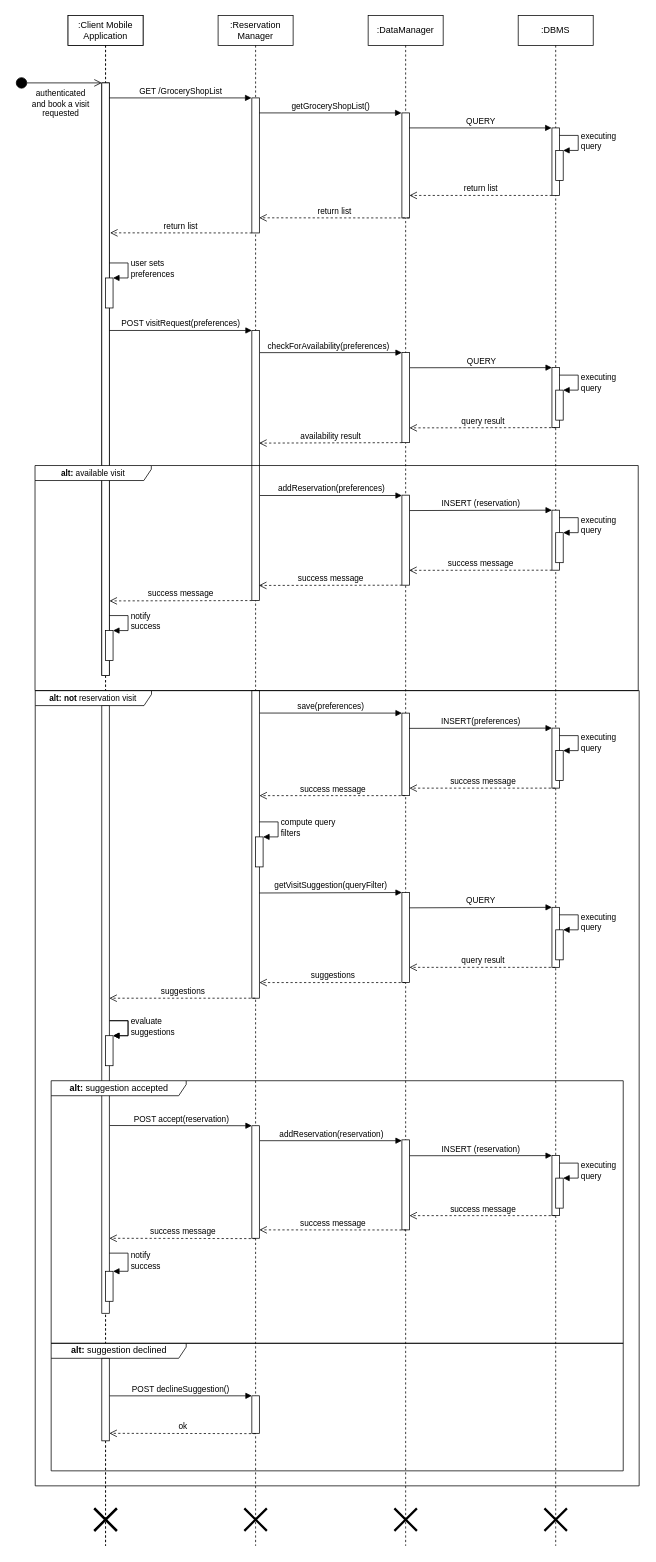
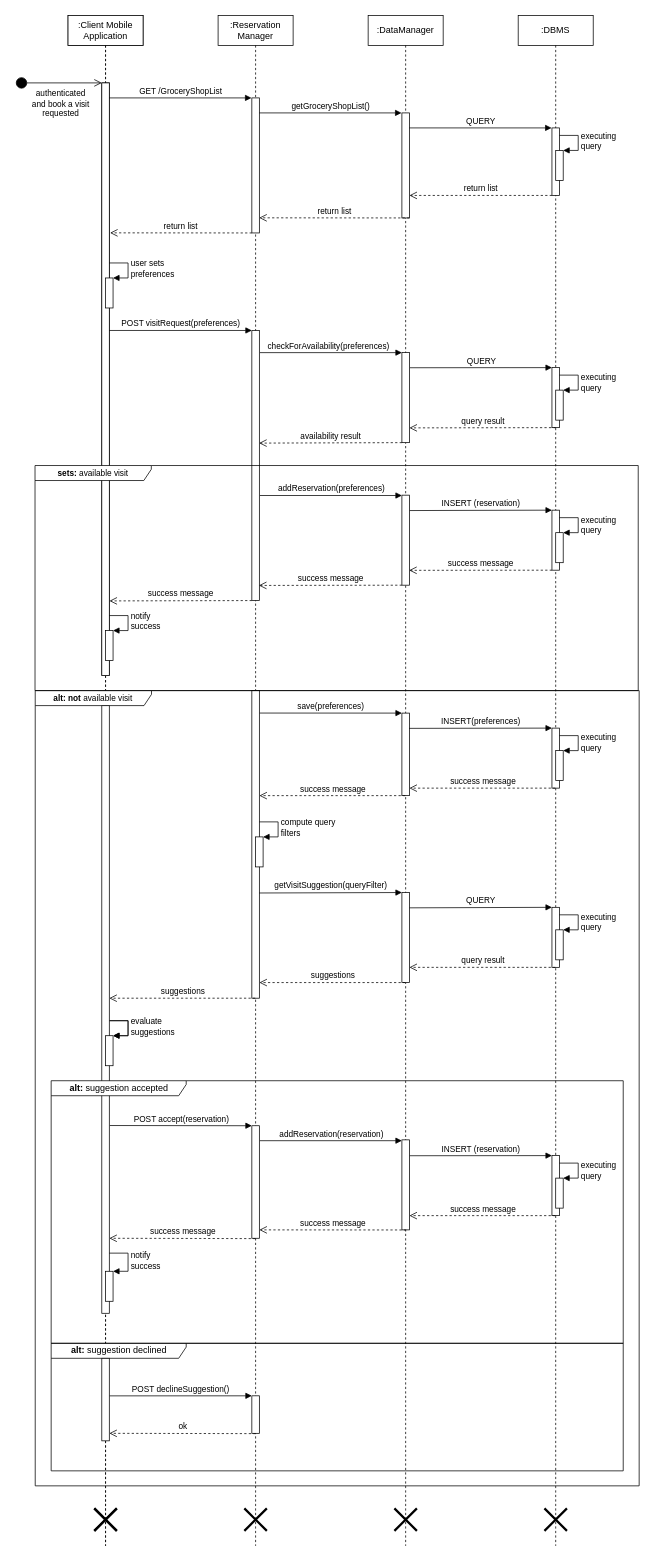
node "alt: available visit": label "alt: available visit" -> "sets: available visit"
node "alt: not reservation visit": label "alt: not reservation visit" -> "alt: not available visit"
